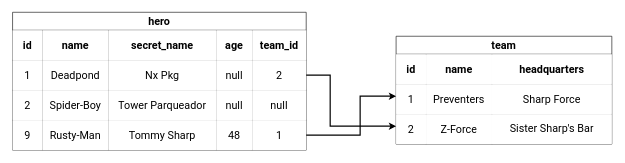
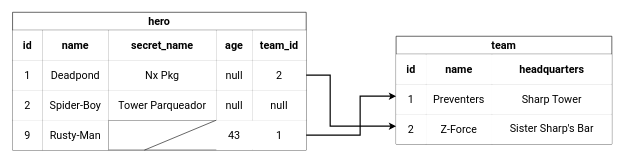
node "Sharp Force": label "Sharp Force" -> "Sharp Tower"
node "Tommy Sharp": removed
node "48": label "48" -> "43"
